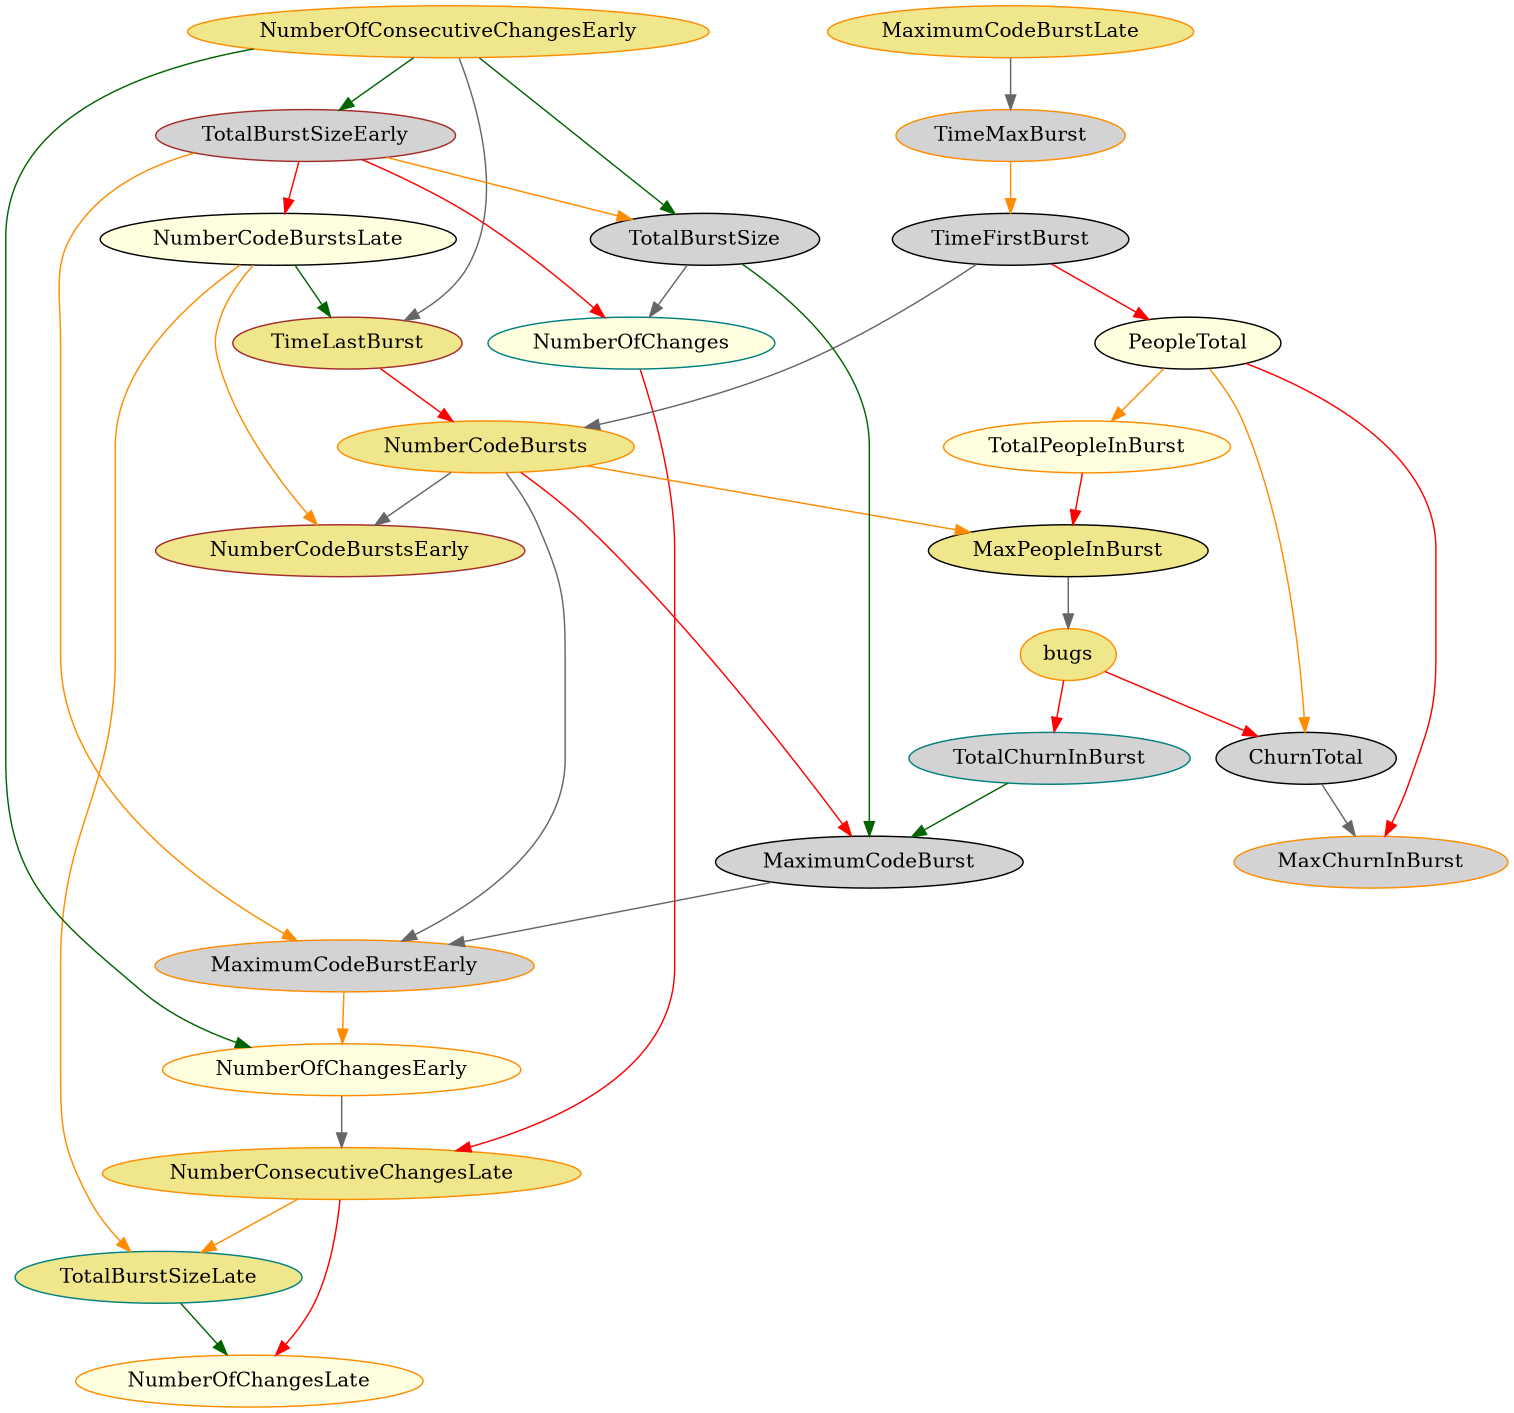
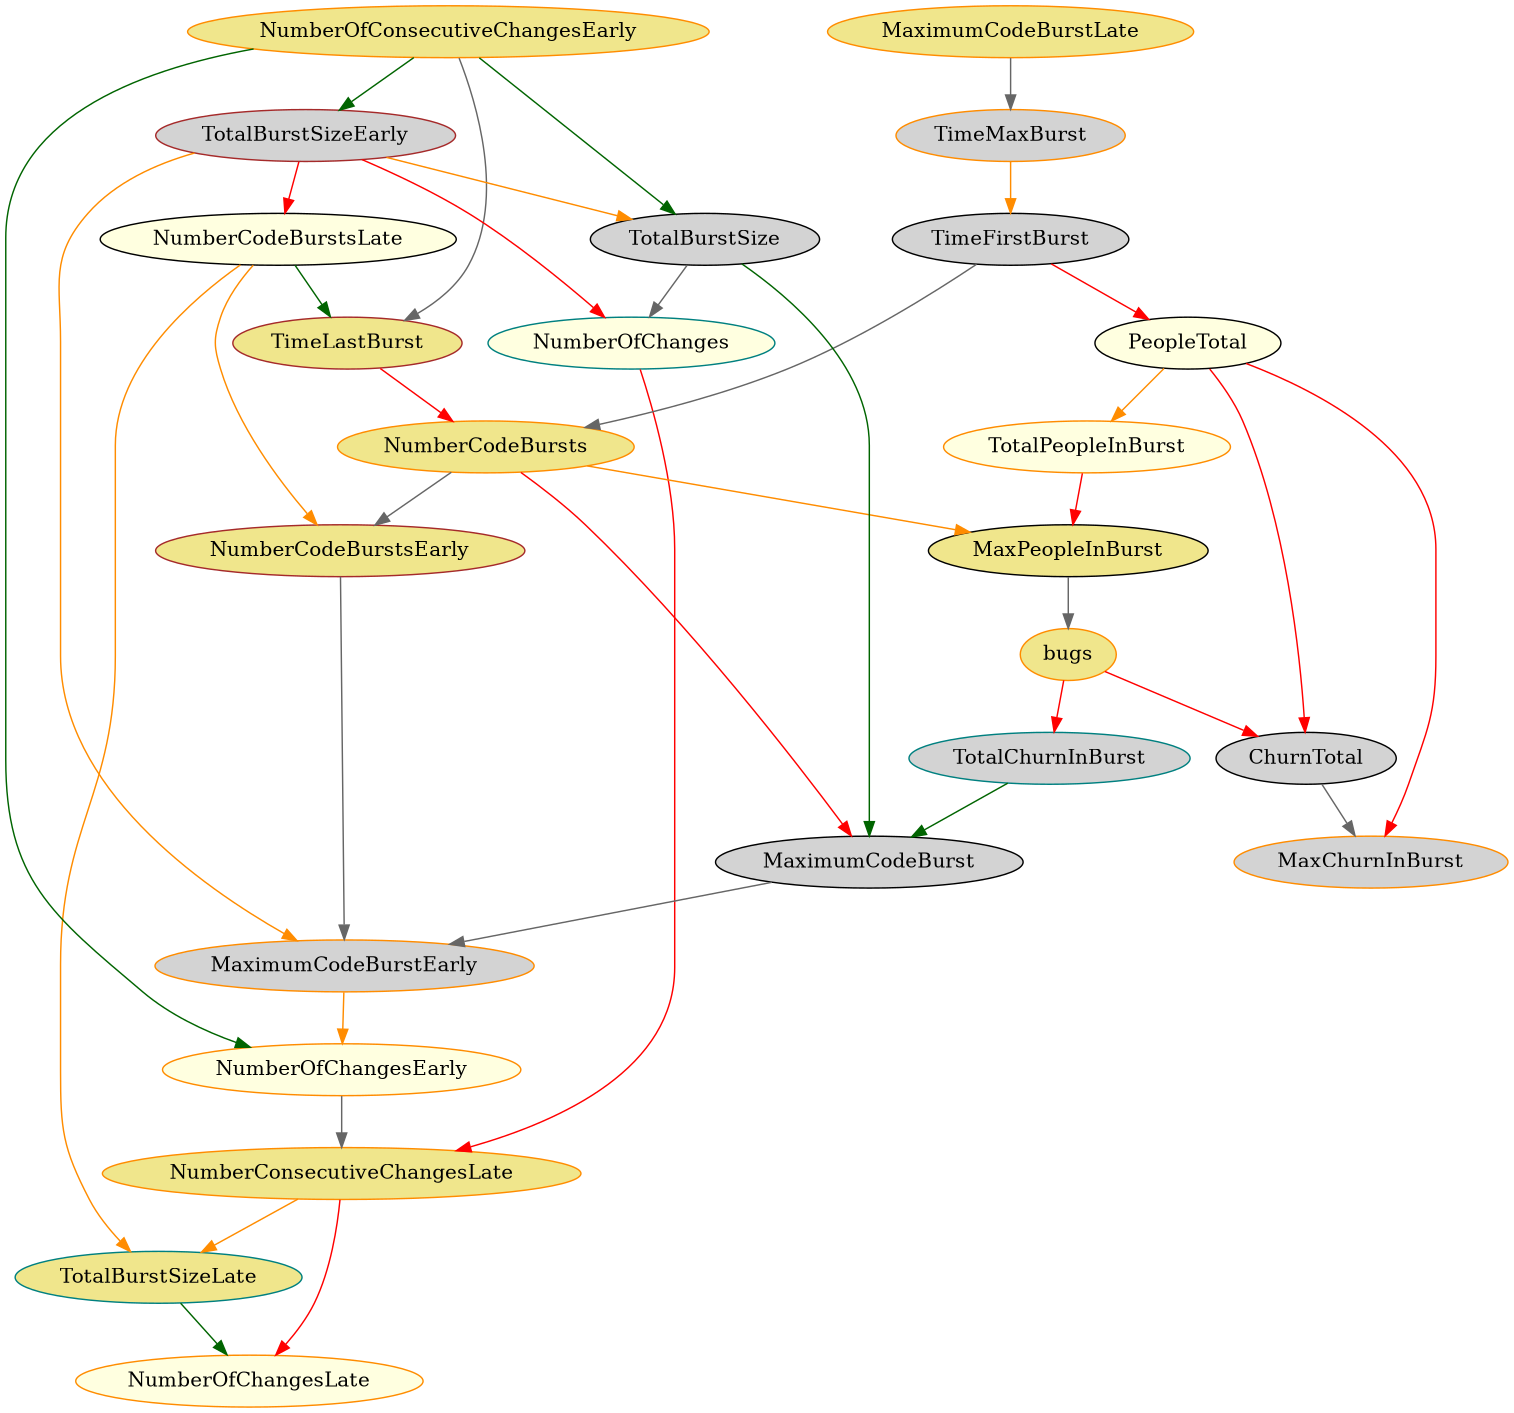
edge "PeopleTotal" -> "ChurnTotal": color darkorange -> red
edge "NumberCodeBursts" -> "MaximumCodeBurstEarly": now "NumberCodeBurstsEarly" -> "MaximumCodeBurstEarly"
